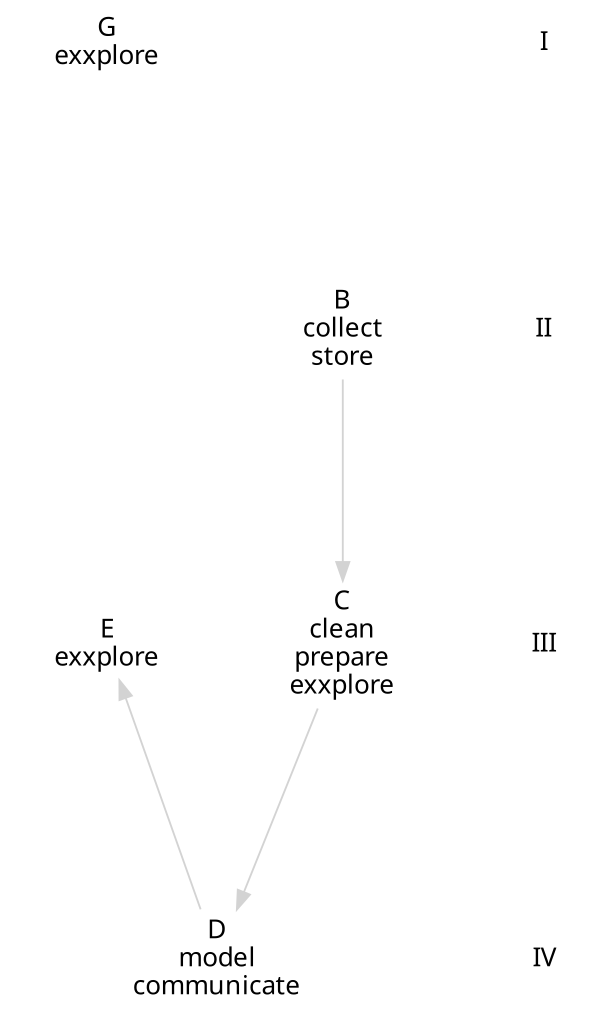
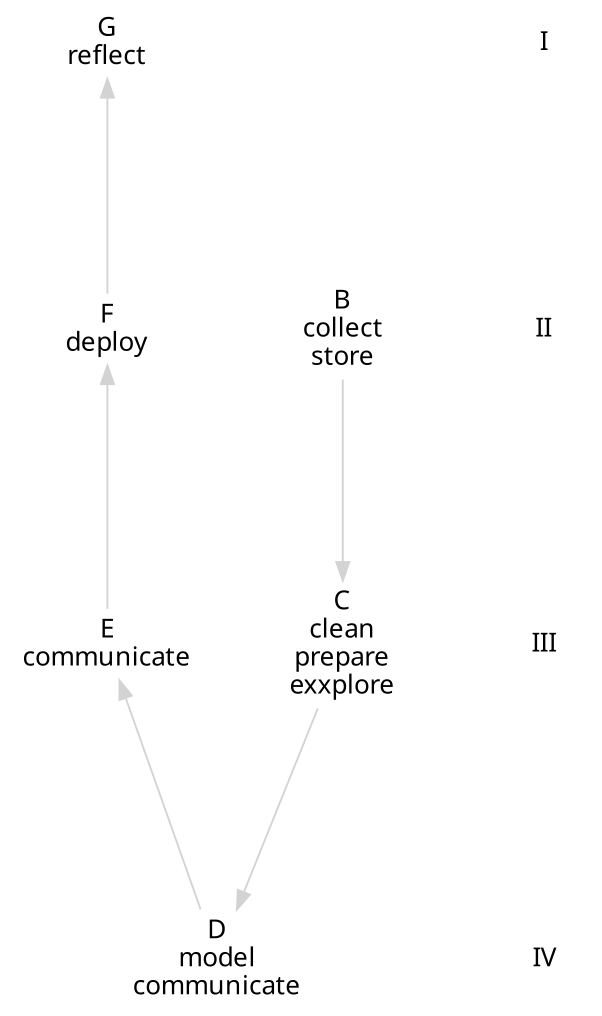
node "G exxplore": label "G exxplore" -> "G reflect"
node "F deploy": added
node "E exxplore": label "E exxplore" -> "E communicate"
